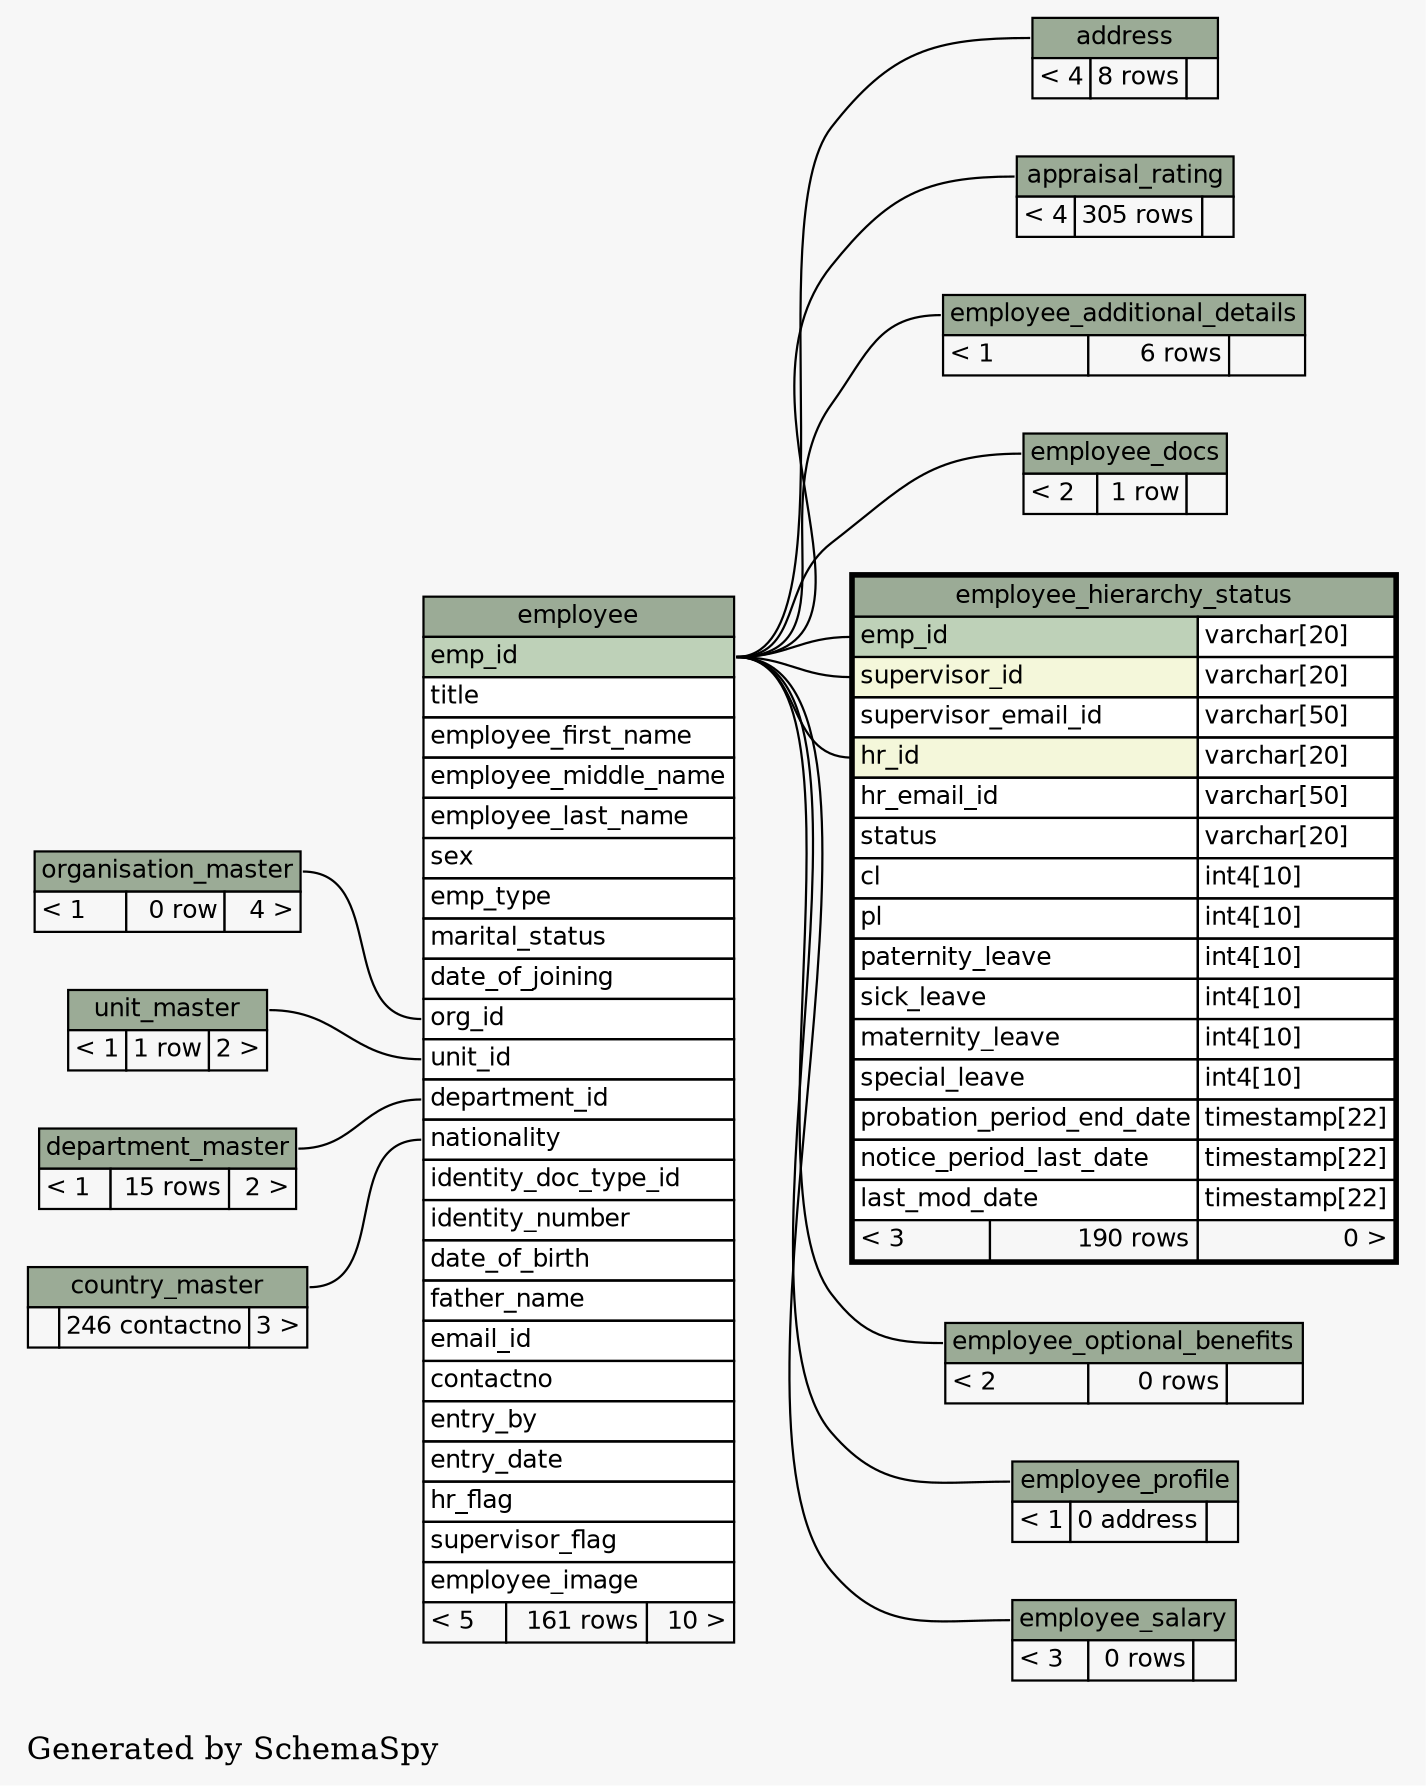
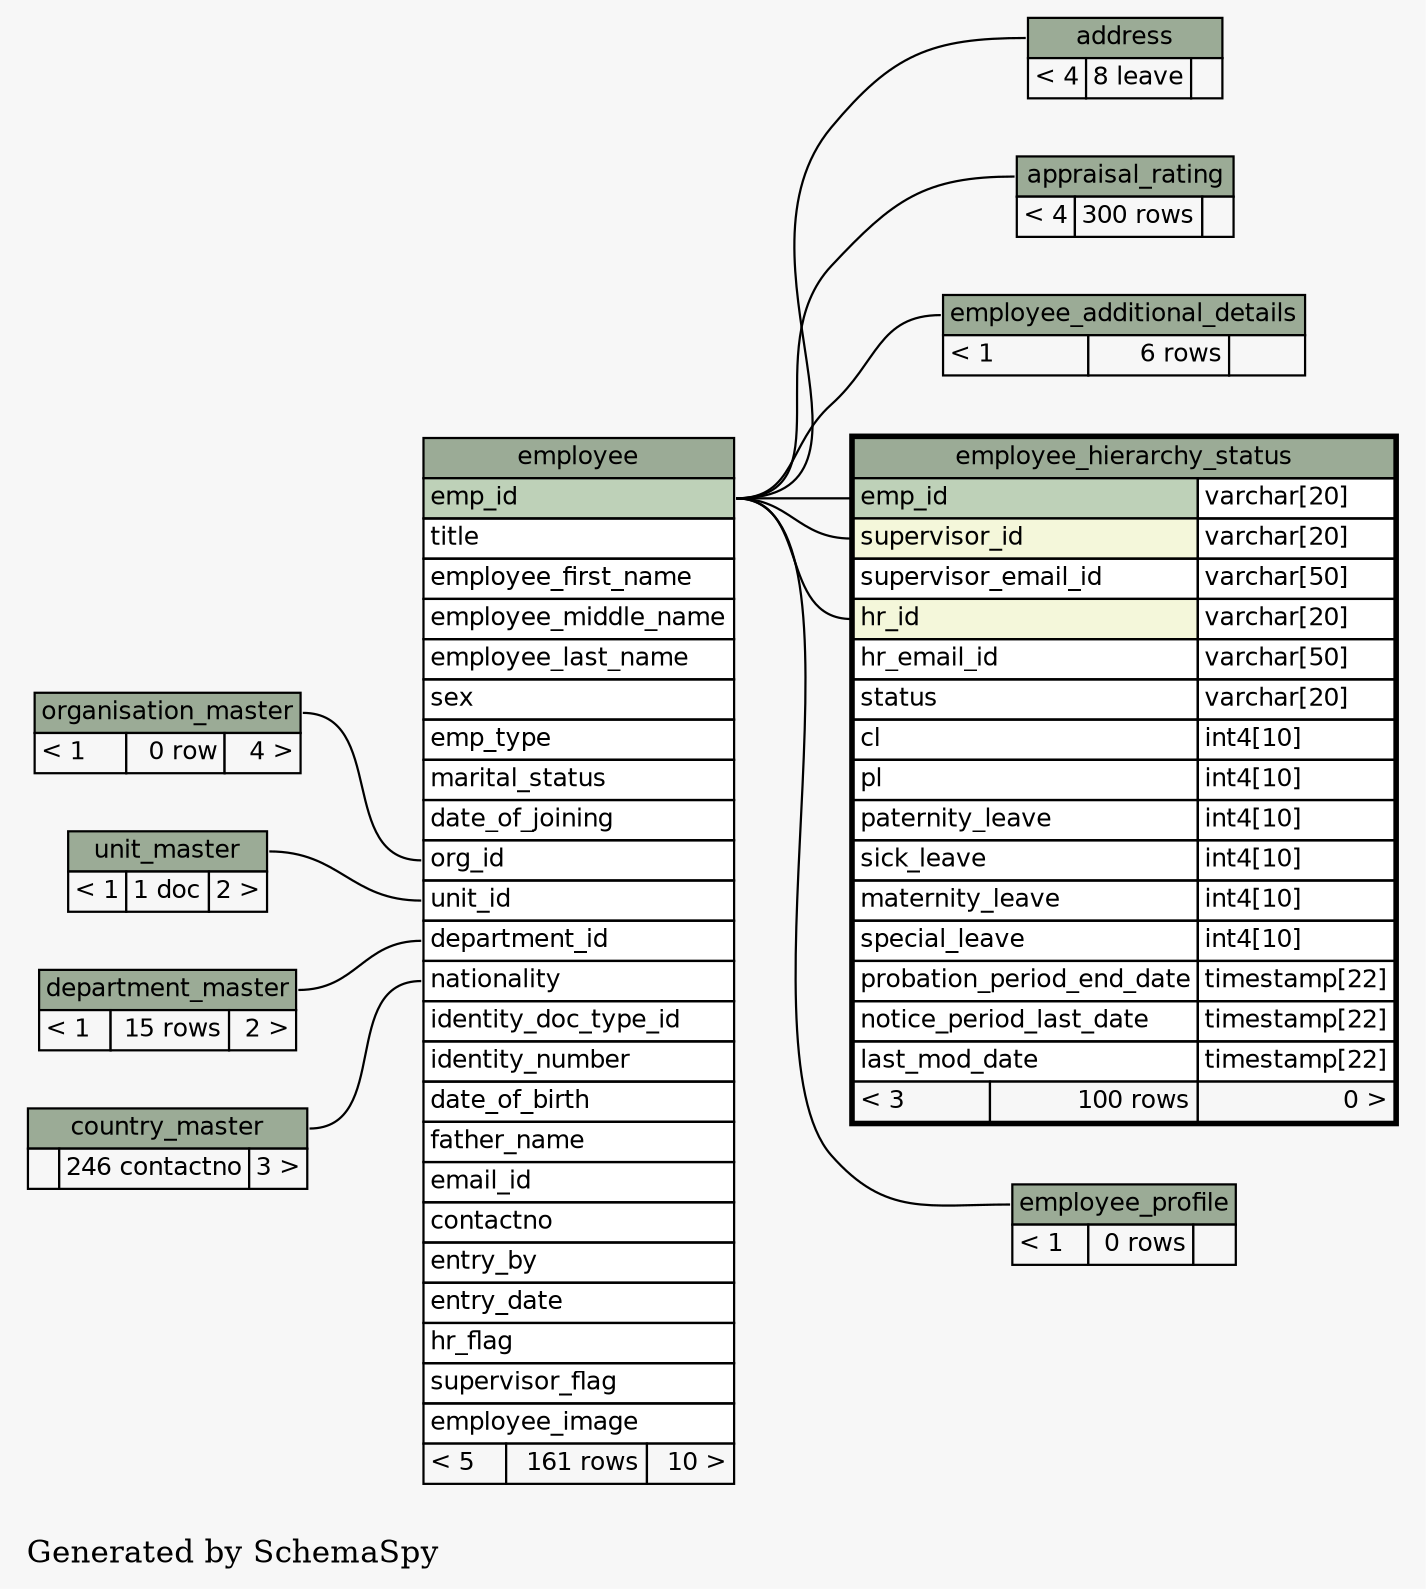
node "address": text "8 rows" -> "8 leave"
node "appraisal_rating": text "305 rows" -> "300 rows"
node "employee_docs": removed
node "unit_master": text "1 row" -> "1 doc"
node "employee_hierarchy_status": text "190 rows" -> "100 rows"
node "employee_optional_benefits": removed
node "employee_profile": text "0 address" -> "0 rows"
node "employee_salary": removed
